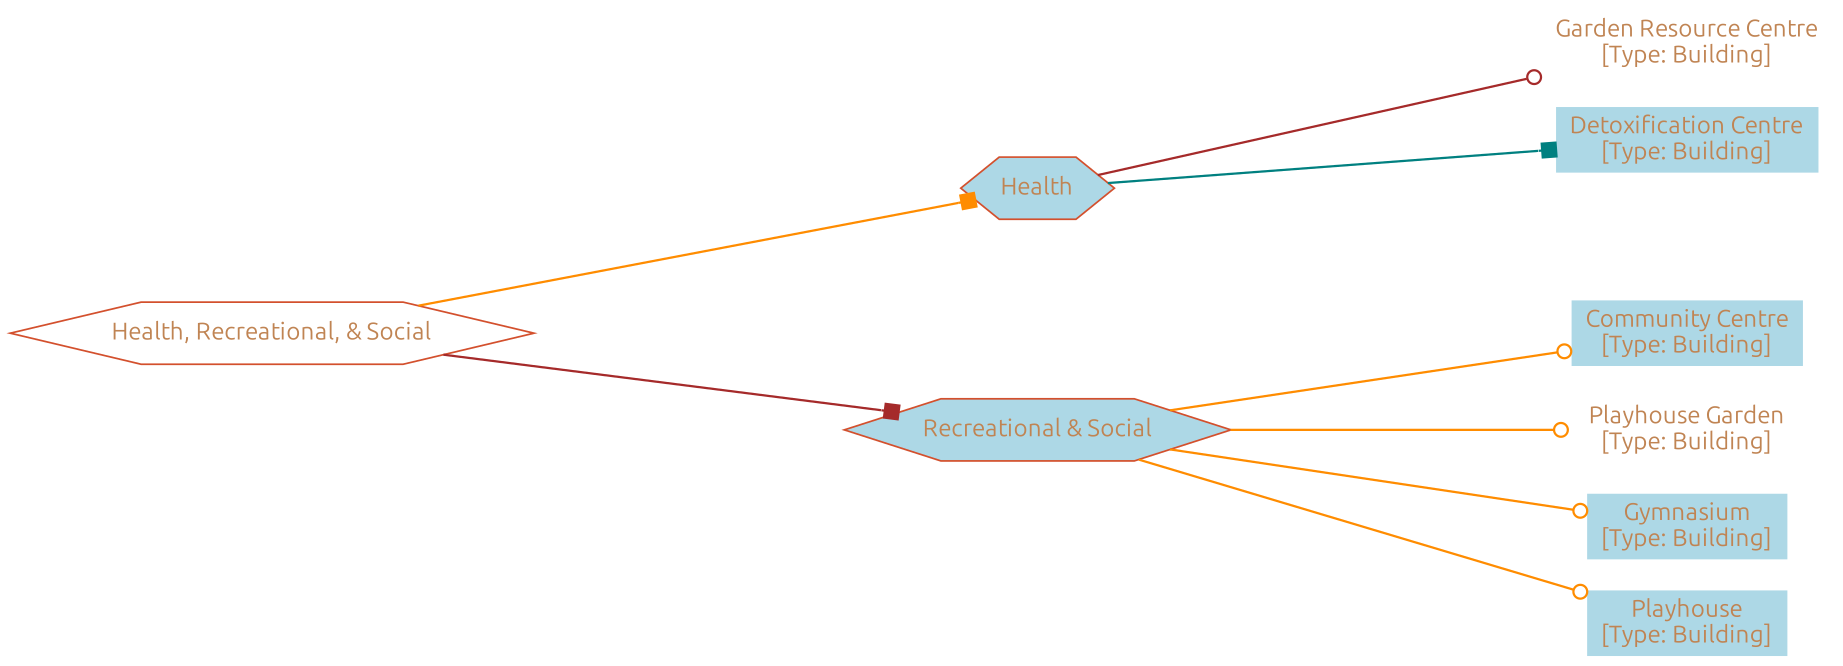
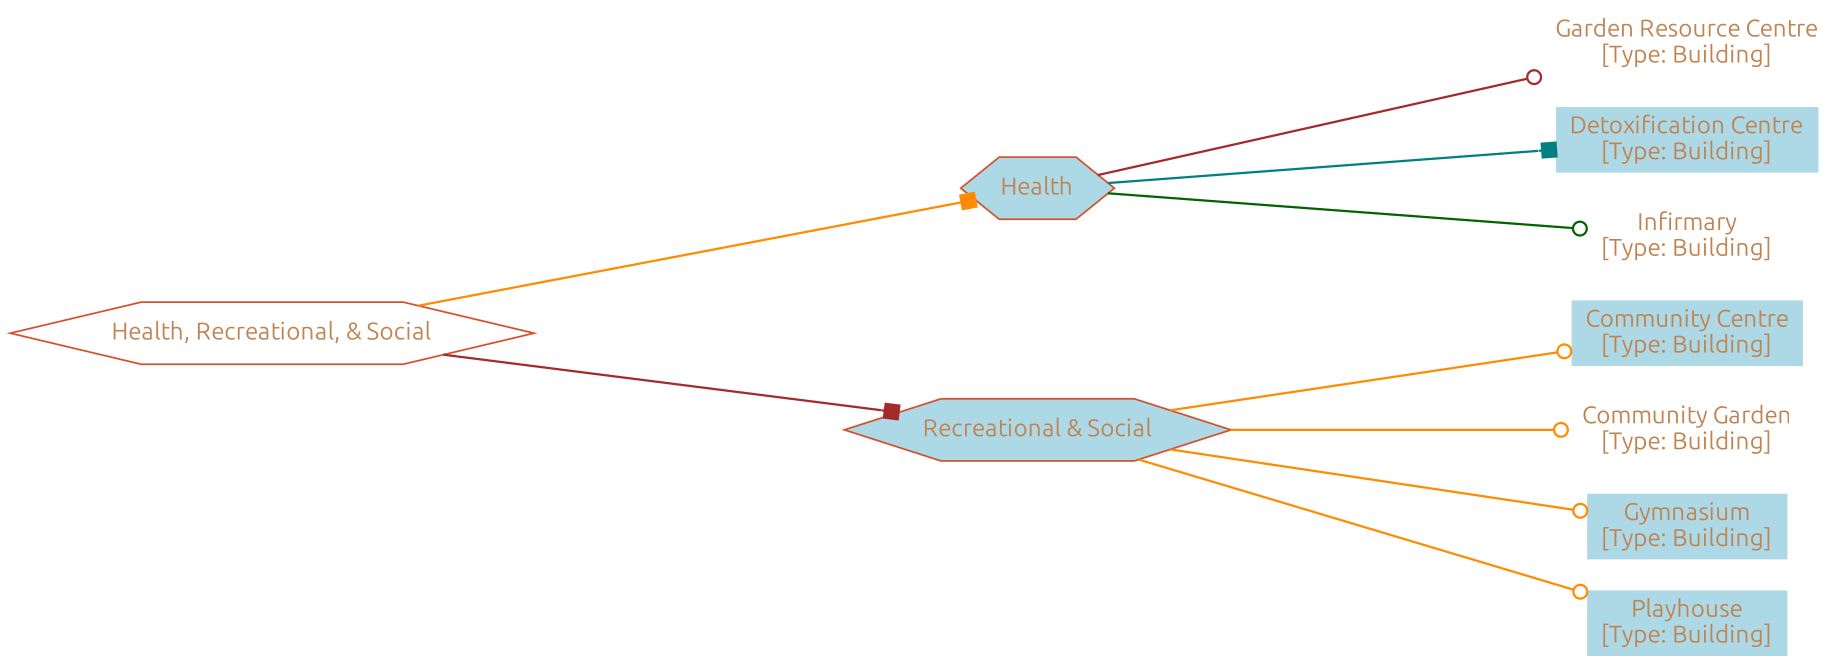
node "Infirmary [Type: Building]": added
node "Playhouse Garden [Type: Building]": label "Playhouse Garden [Type: Building]" -> "Community Garden [Type: Building]"
